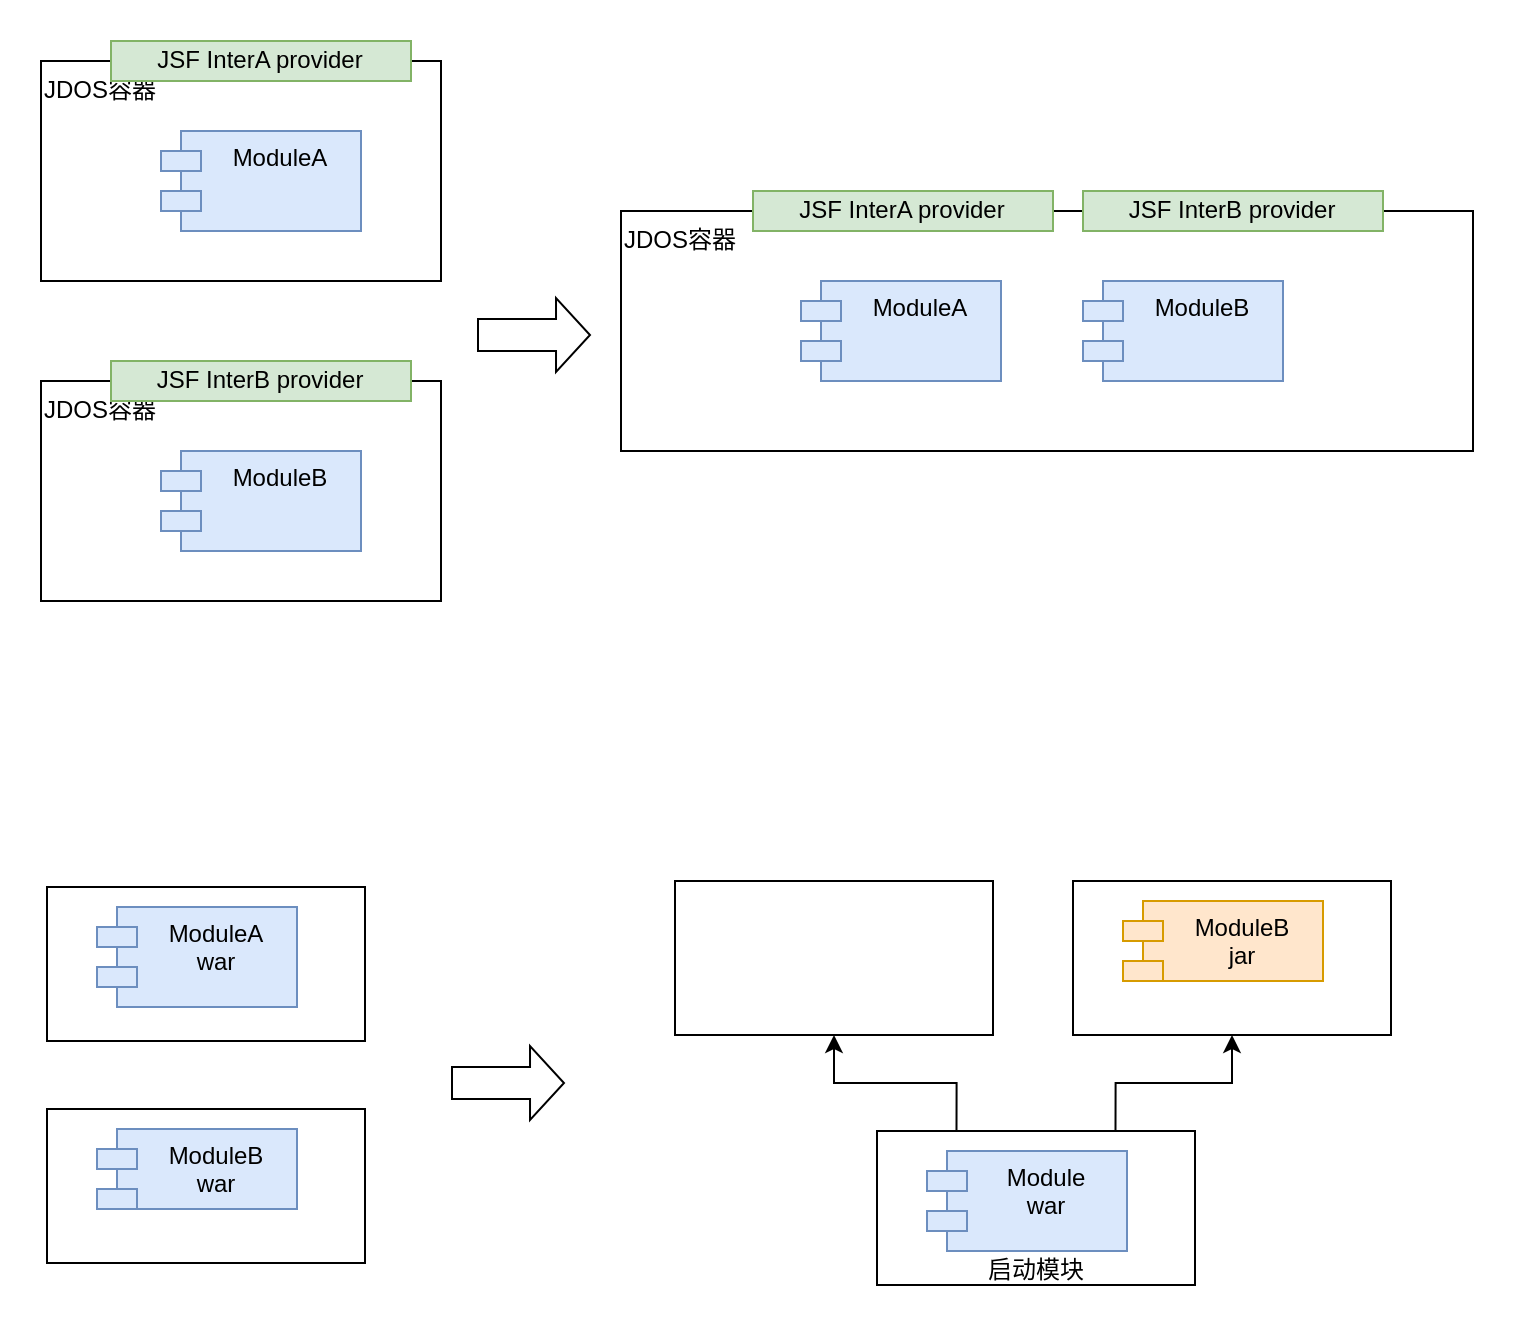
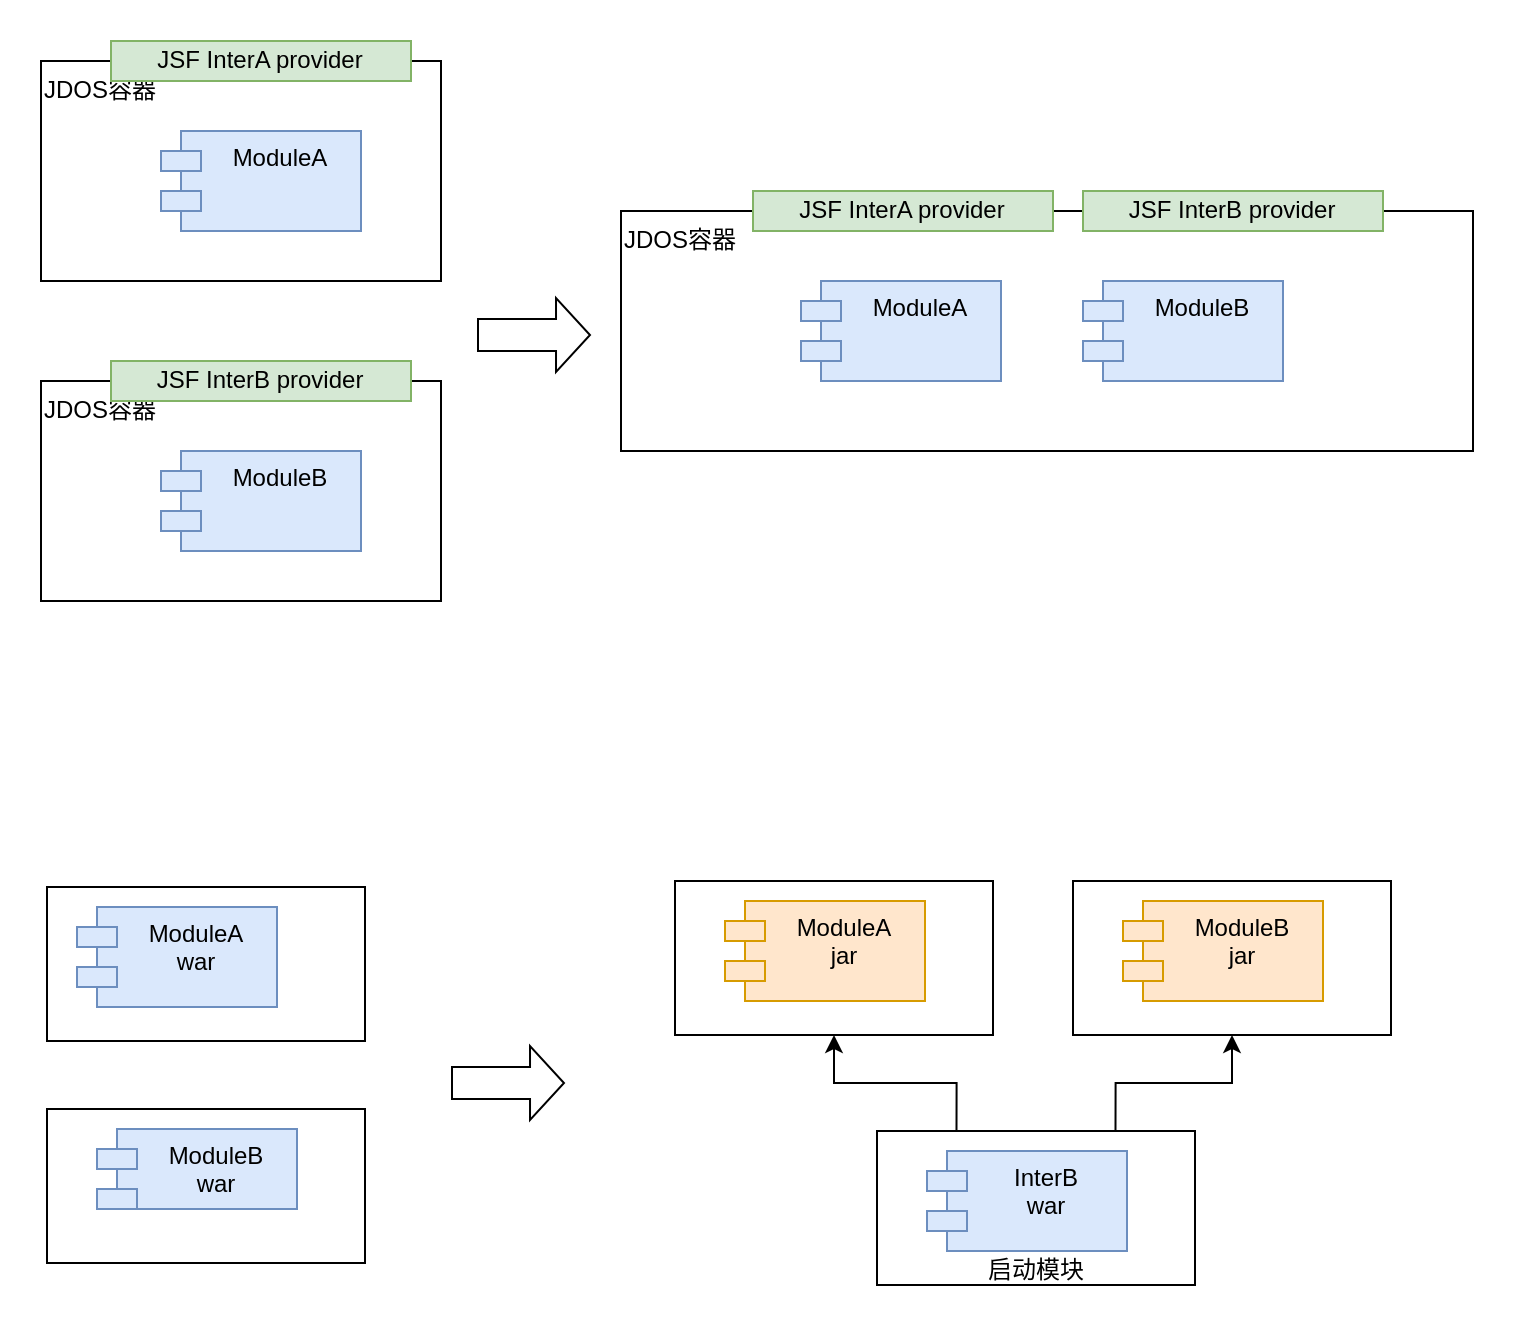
node "ModuleB jar": size 200x80 -> 200x100
node "ModuleA jar": added
node "ModuleA war": moved (197, 957) -> (177, 957)
node "Module war": label "Module war" -> "InterB war"
